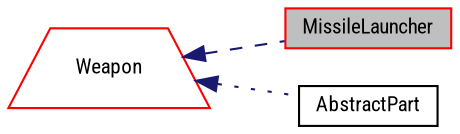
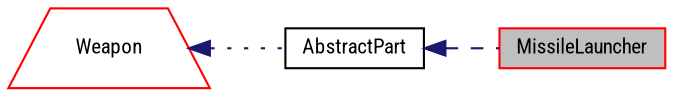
edge "MissileLauncher" -> "Weapon": now "MissileLauncher" -> "AbstractPart"
